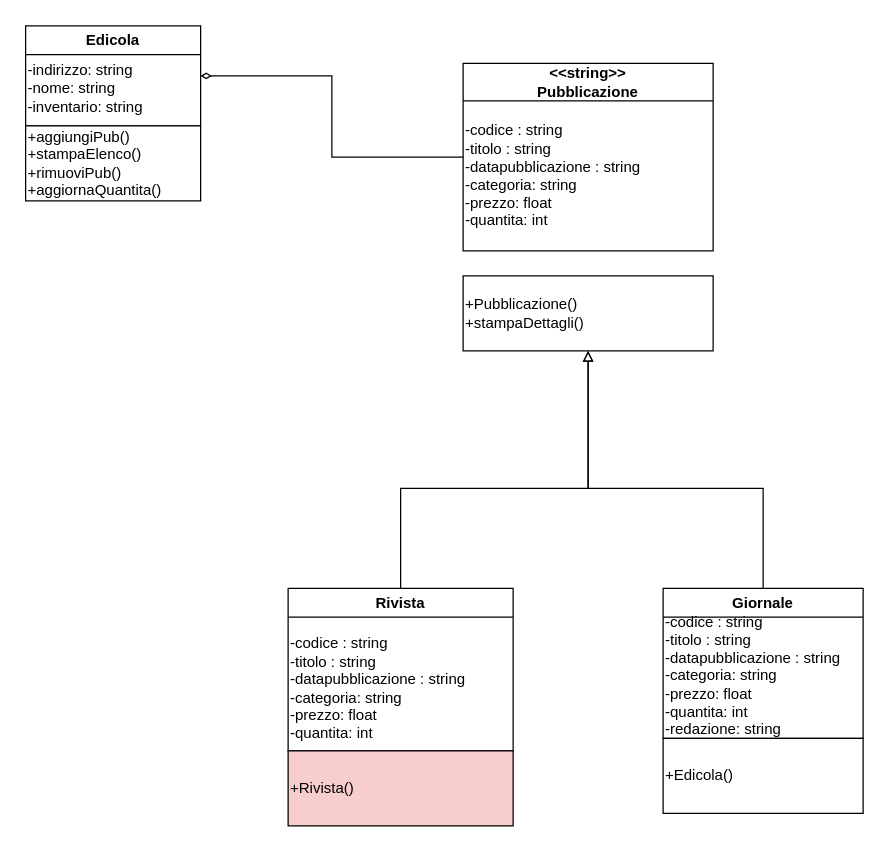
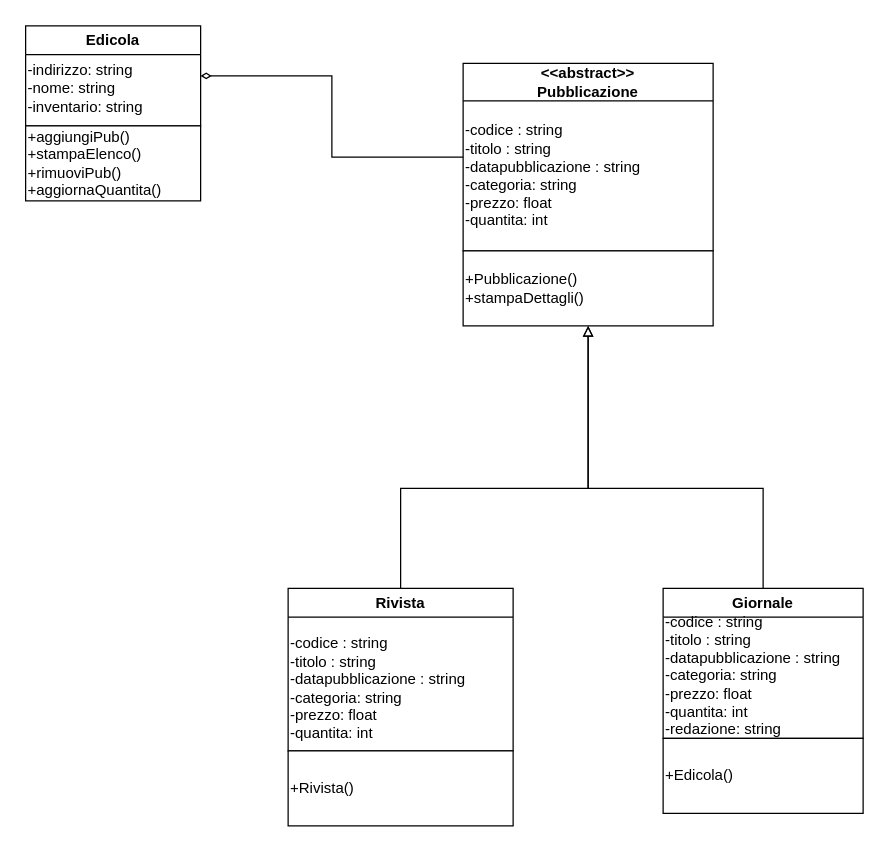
node "<<string>> Pubblicazione": label "<<string>> Pubblicazione" -> "<<abstract>> Pubblicazione"
node "+Pubblicazione() +stampaDettagli()": moved (588, 313) -> (588, 288)
node "+Rivista()": fillcolor #f8cecc -> #ffffff
